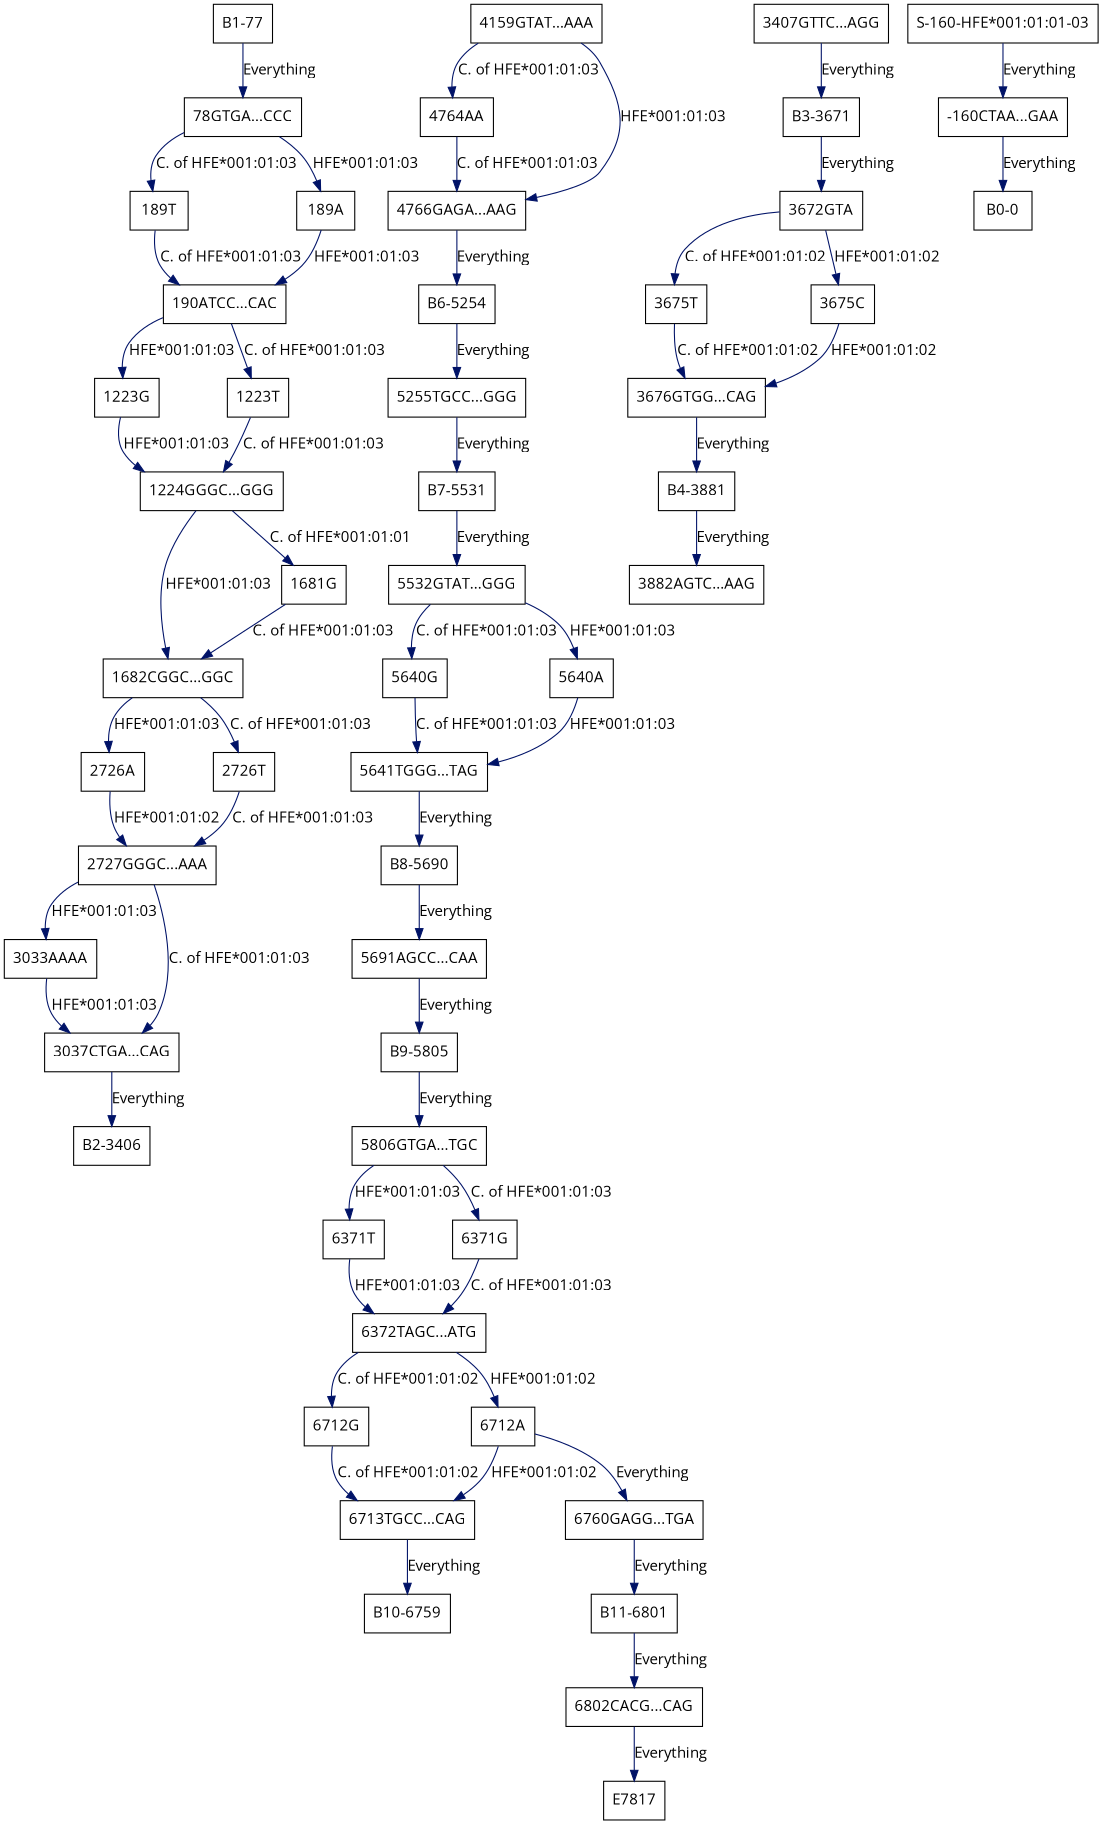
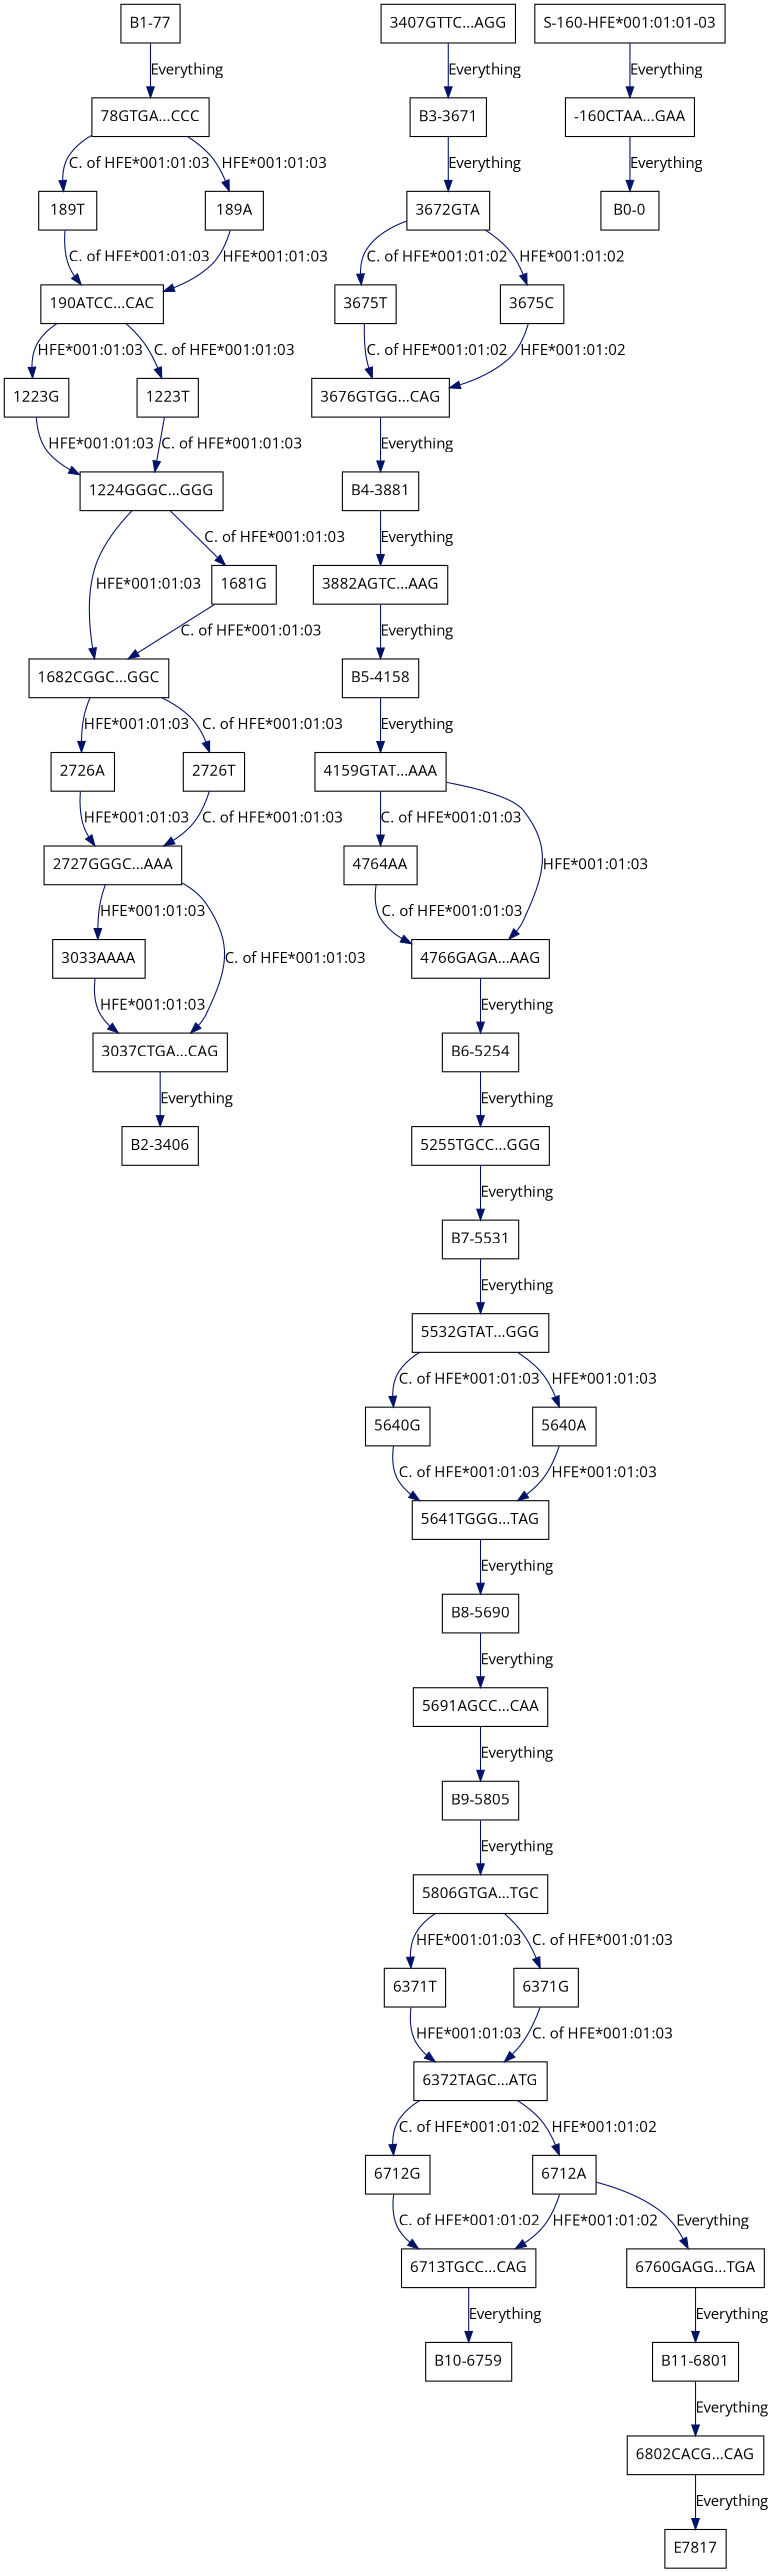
edge "1224GGGC...GGG" -> "1681G": label "C. of HFE*001:01:01" -> "C. of HFE*001:01:03"
node "B5-4158": added
edge "2726A" -> "2727GGGC...AAA": label "HFE*001:01:02" -> "HFE*001:01:03"
